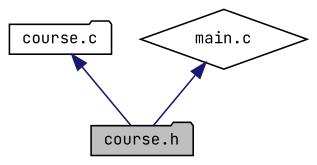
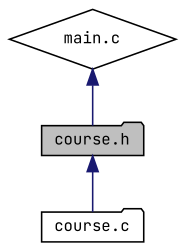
edge "course.h" -> "course.c": reversed
